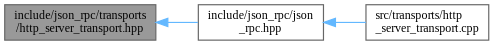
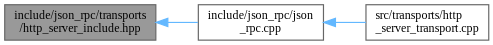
node "include/json_rpc/transports /http_server_transport.hpp": label "include/json_rpc/transports /http_server_transport.hpp" -> "include/json_rpc/transports /http_server_include.hpp"
node "include/json_rpc/json _rpc.hpp": label "include/json_rpc/json _rpc.hpp" -> "include/json_rpc/json _rpc.cpp"
